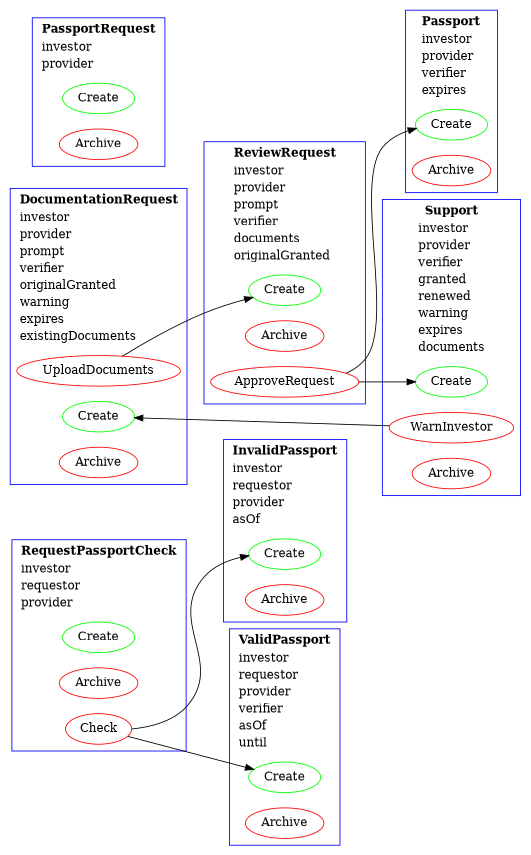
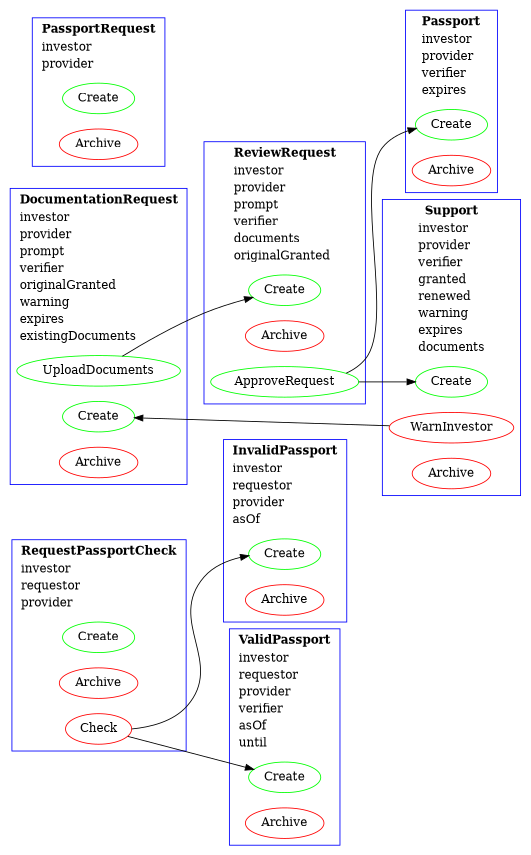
node "UploadDocuments": color red -> green
node "ApproveRequest": color red -> green
